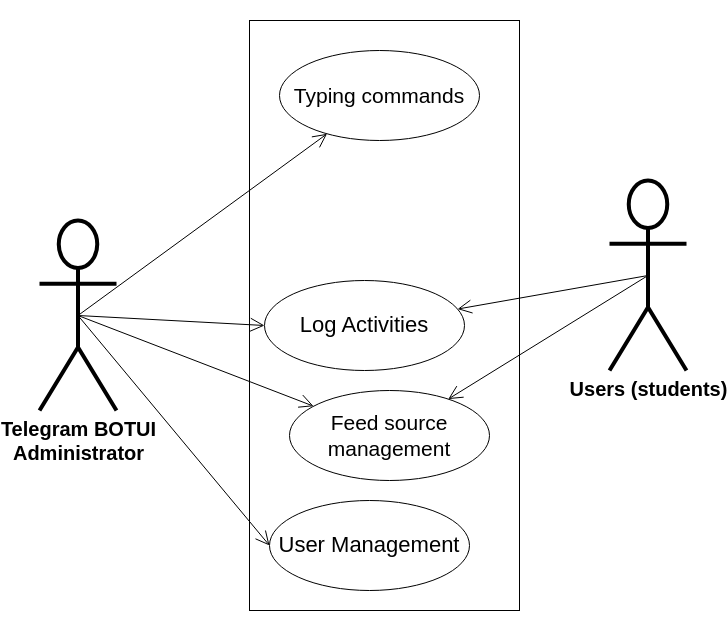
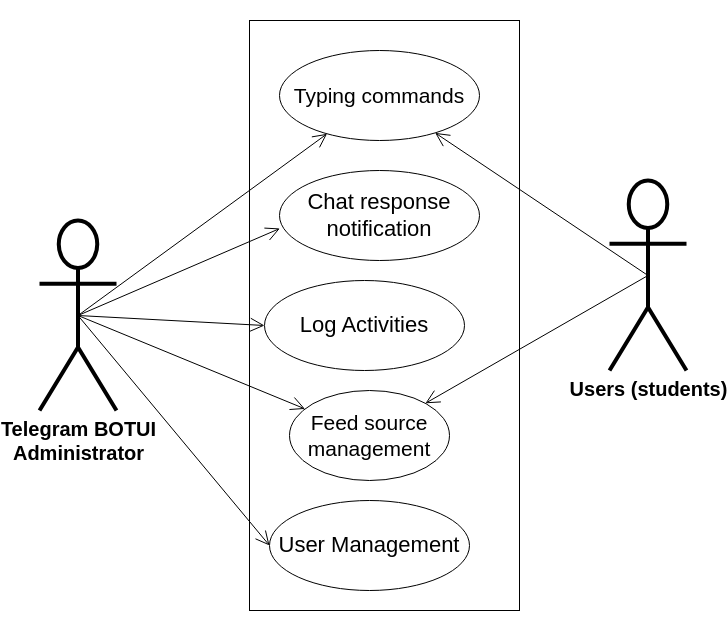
node "Chat response notification": added
edge "Telegram BOTUI Administrator" -> "Chat response notification": added
edge "Users (students)" -> "Log Activities": now "Users (students)" -> "Typing commands"
node "Feed source management": size 200x90 -> 160x90
